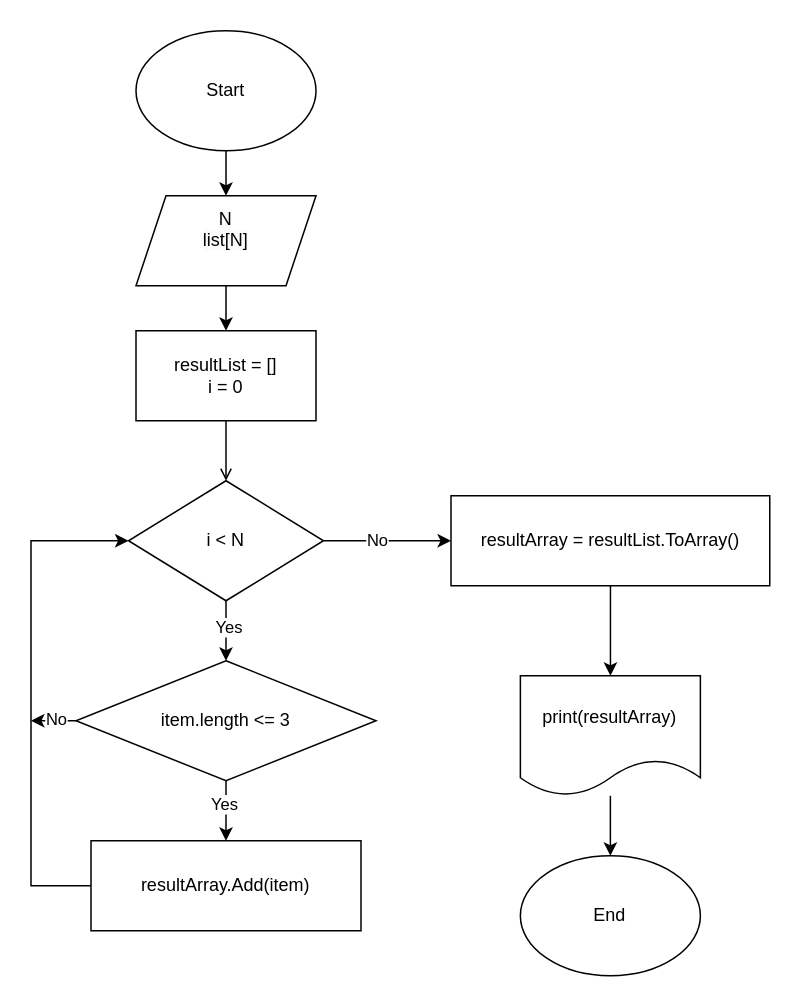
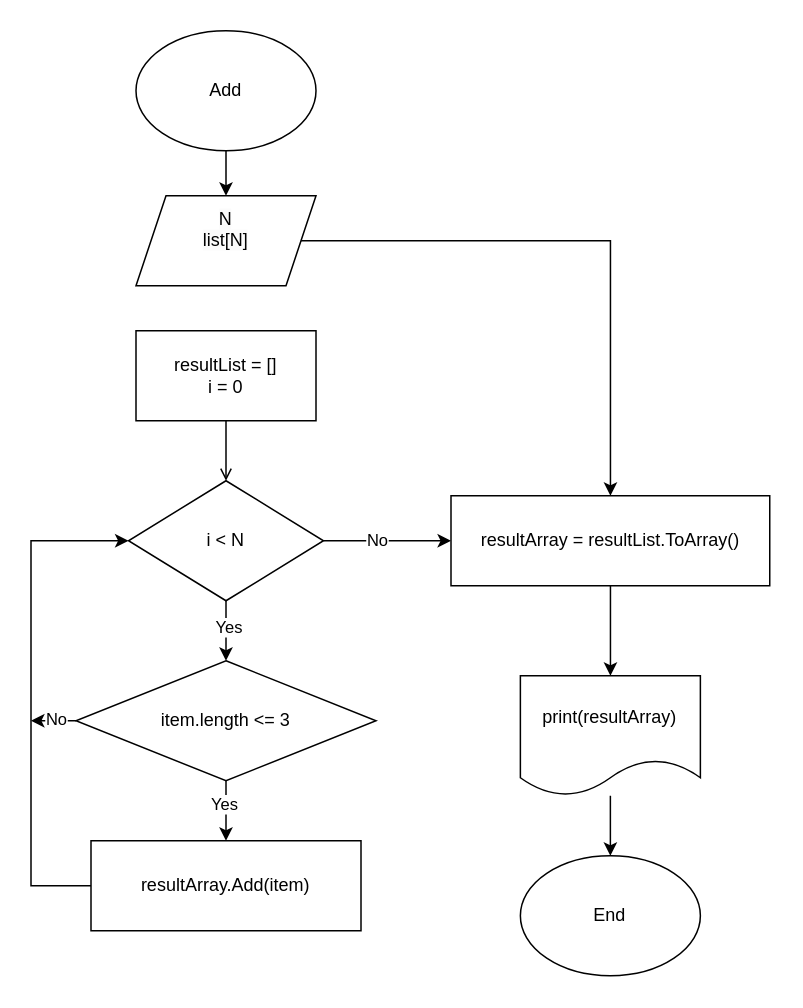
node "Start": label "Start" -> "Add"
edge "Nlist[N]" -> "resultList = [] i = 0": now "Nlist[N]" -> "resultArray = resultList.ToArray()"
